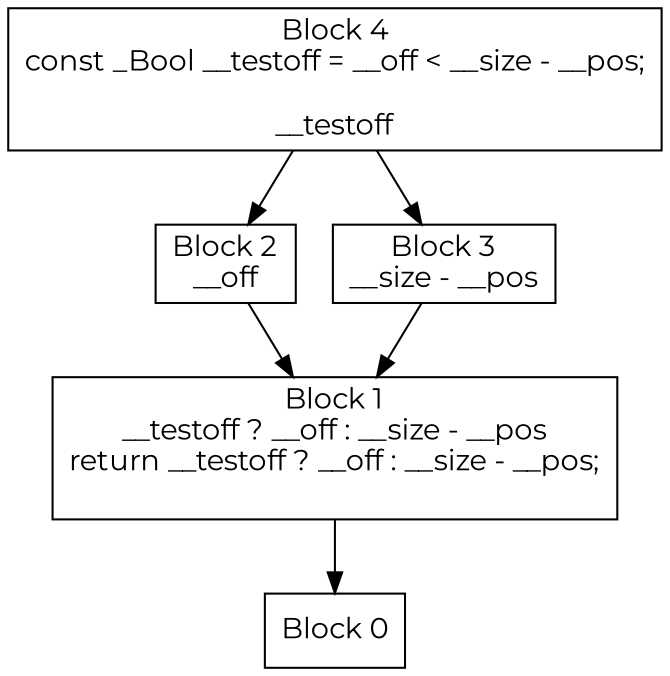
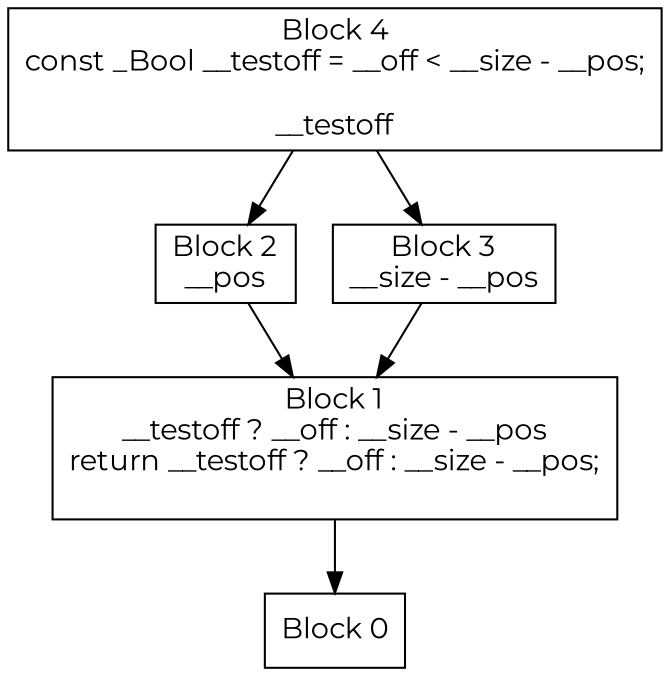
node "Block 2 __off": label "Block 2 __off" -> "Block 2 __pos"
